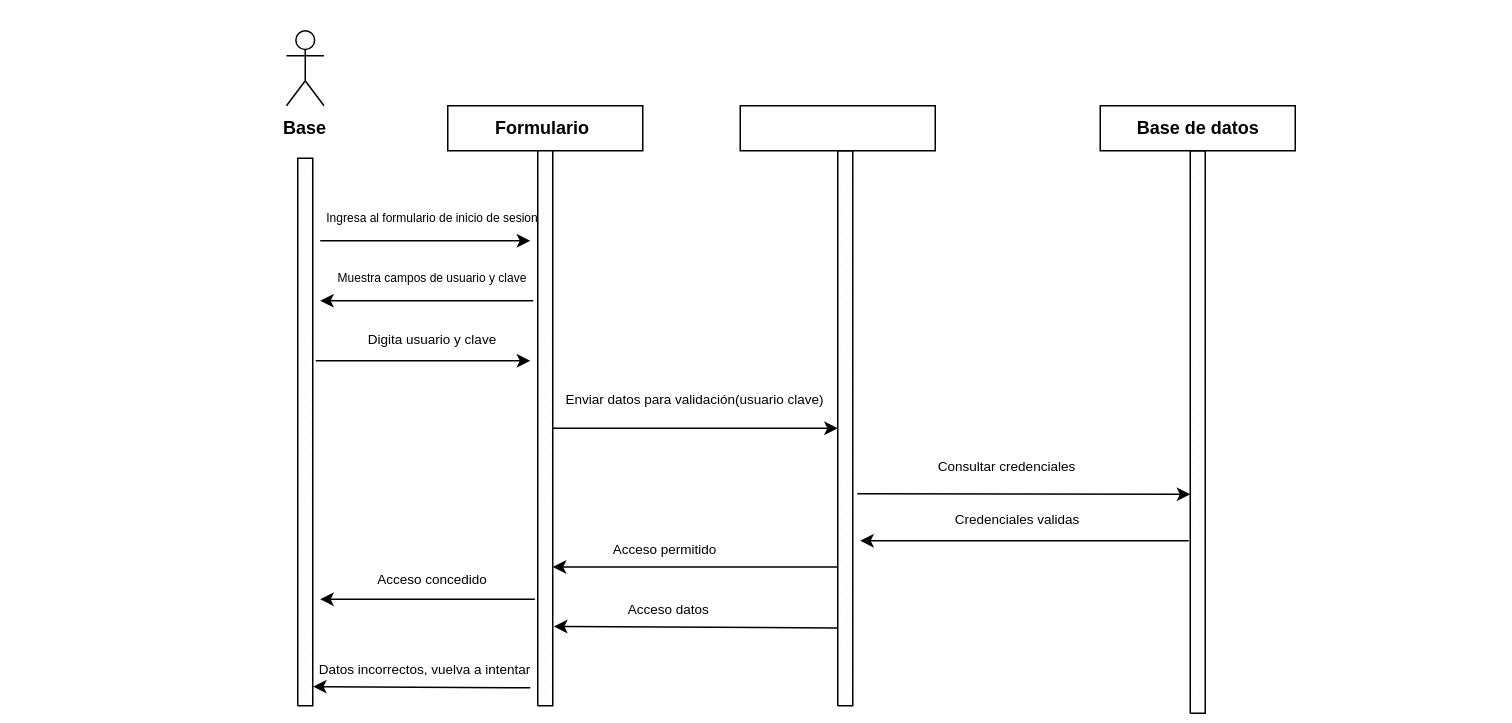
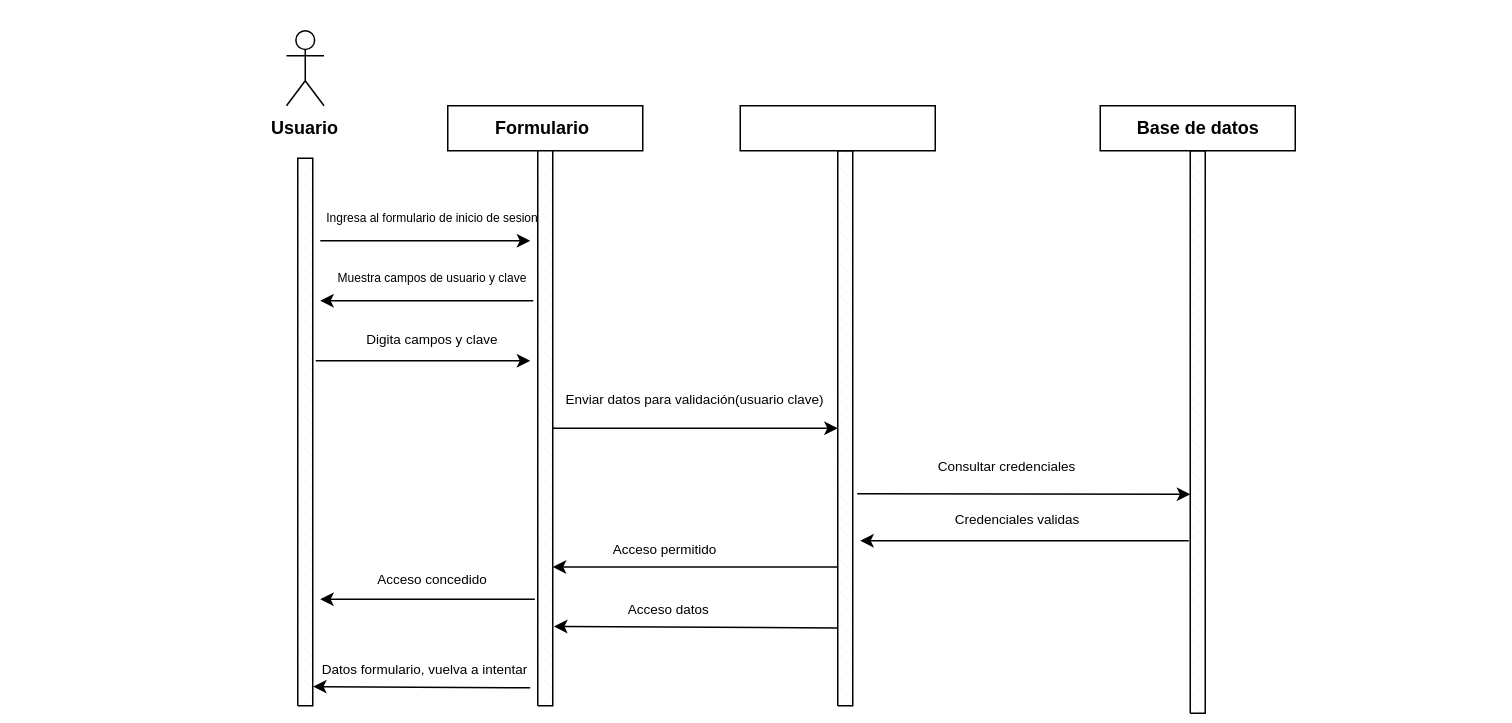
node "Base": label "Base" -> "Usuario"
node "Digita usuario y clave": label "Digita usuario y clave" -> "Digita campos y clave"
node "Datos incorrectos, vuelva a intentar": label "Datos incorrectos, vuelva a intentar" -> "Datos formulario, vuelva a intentar"
